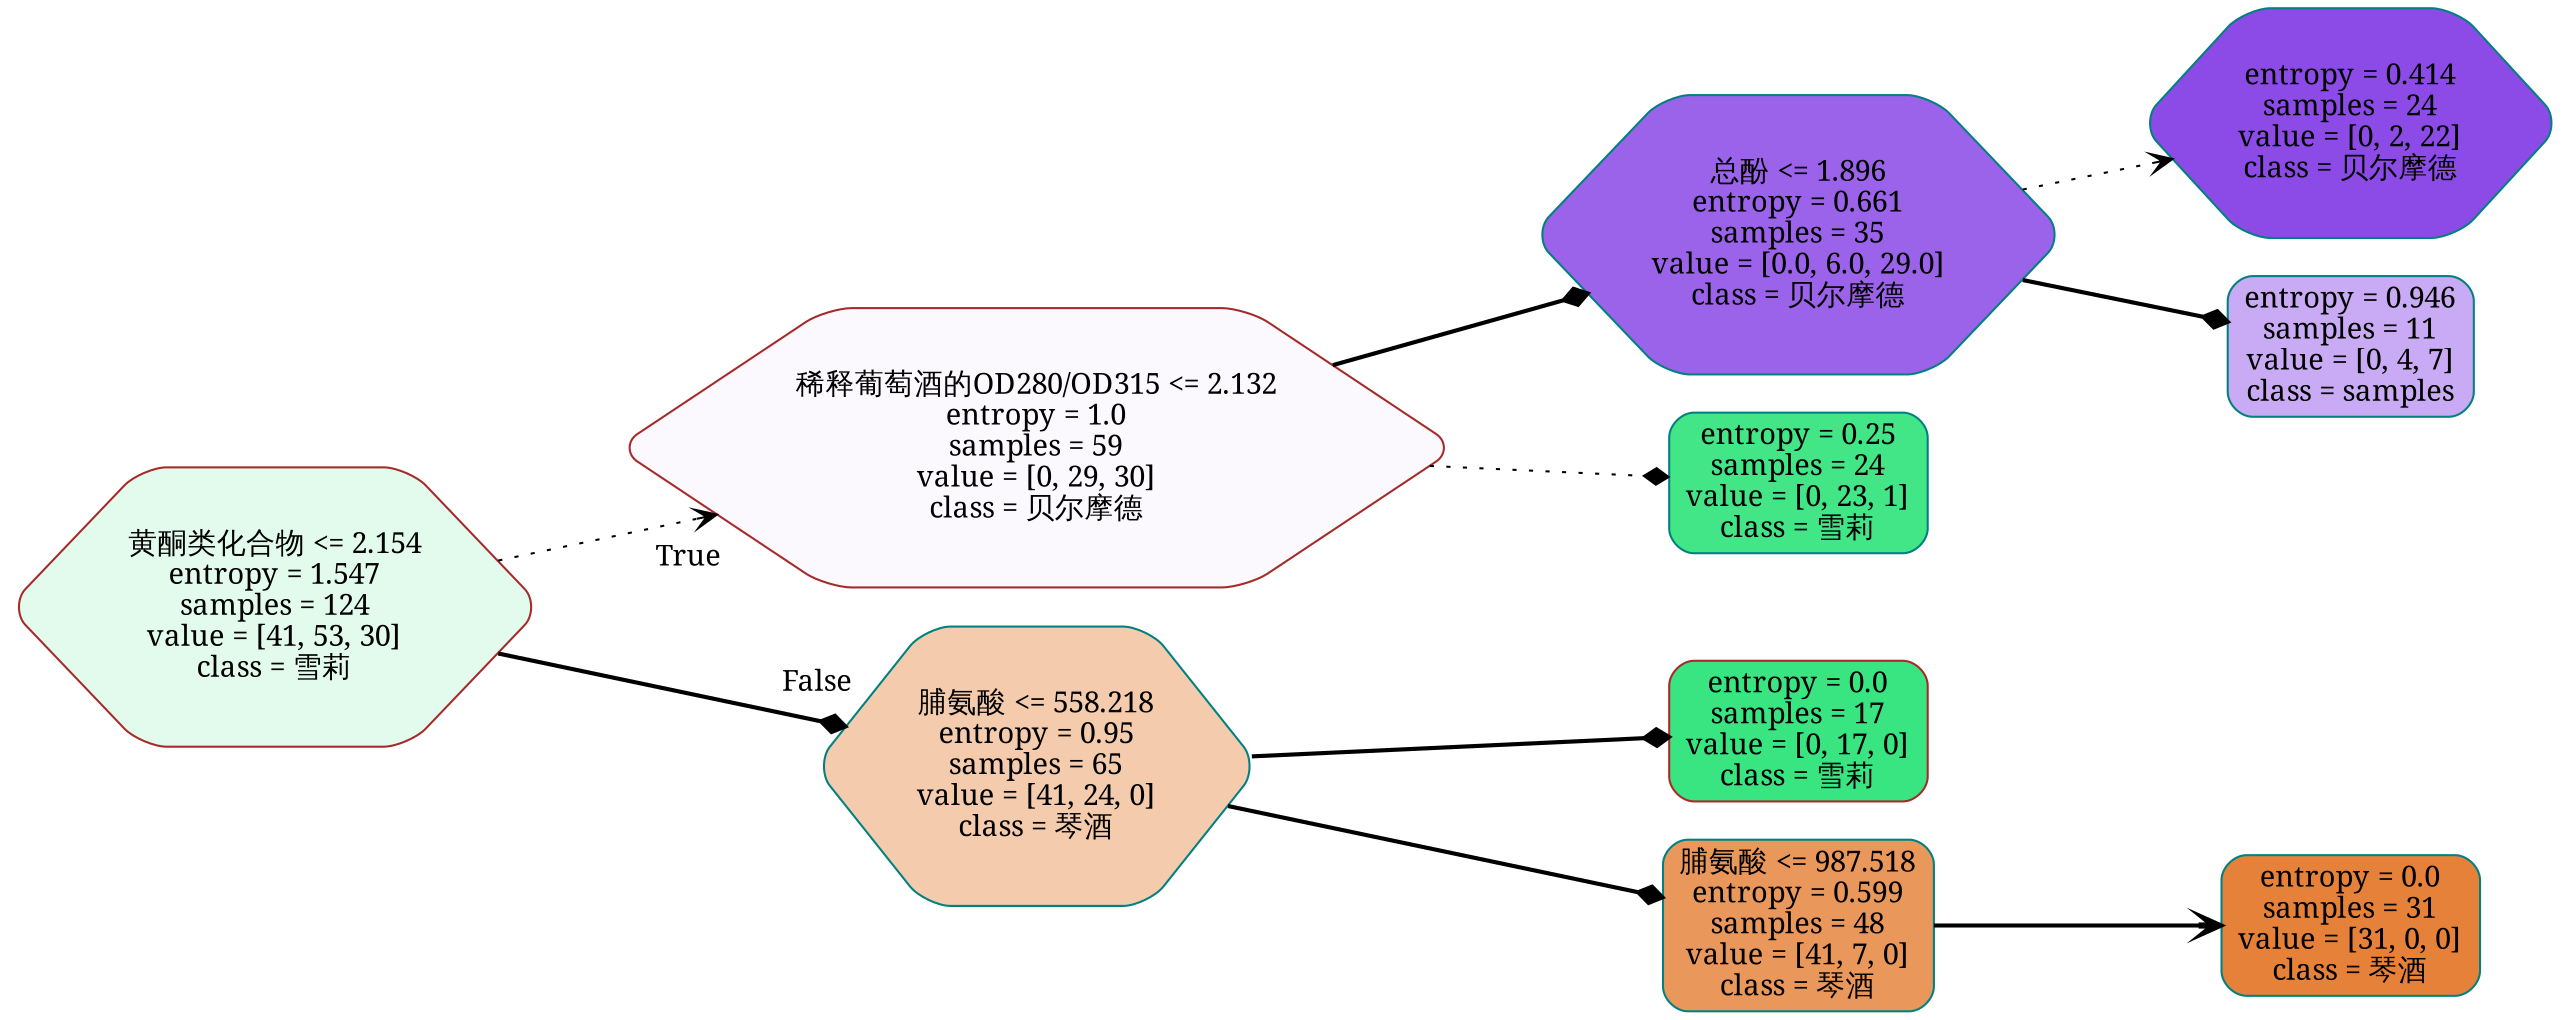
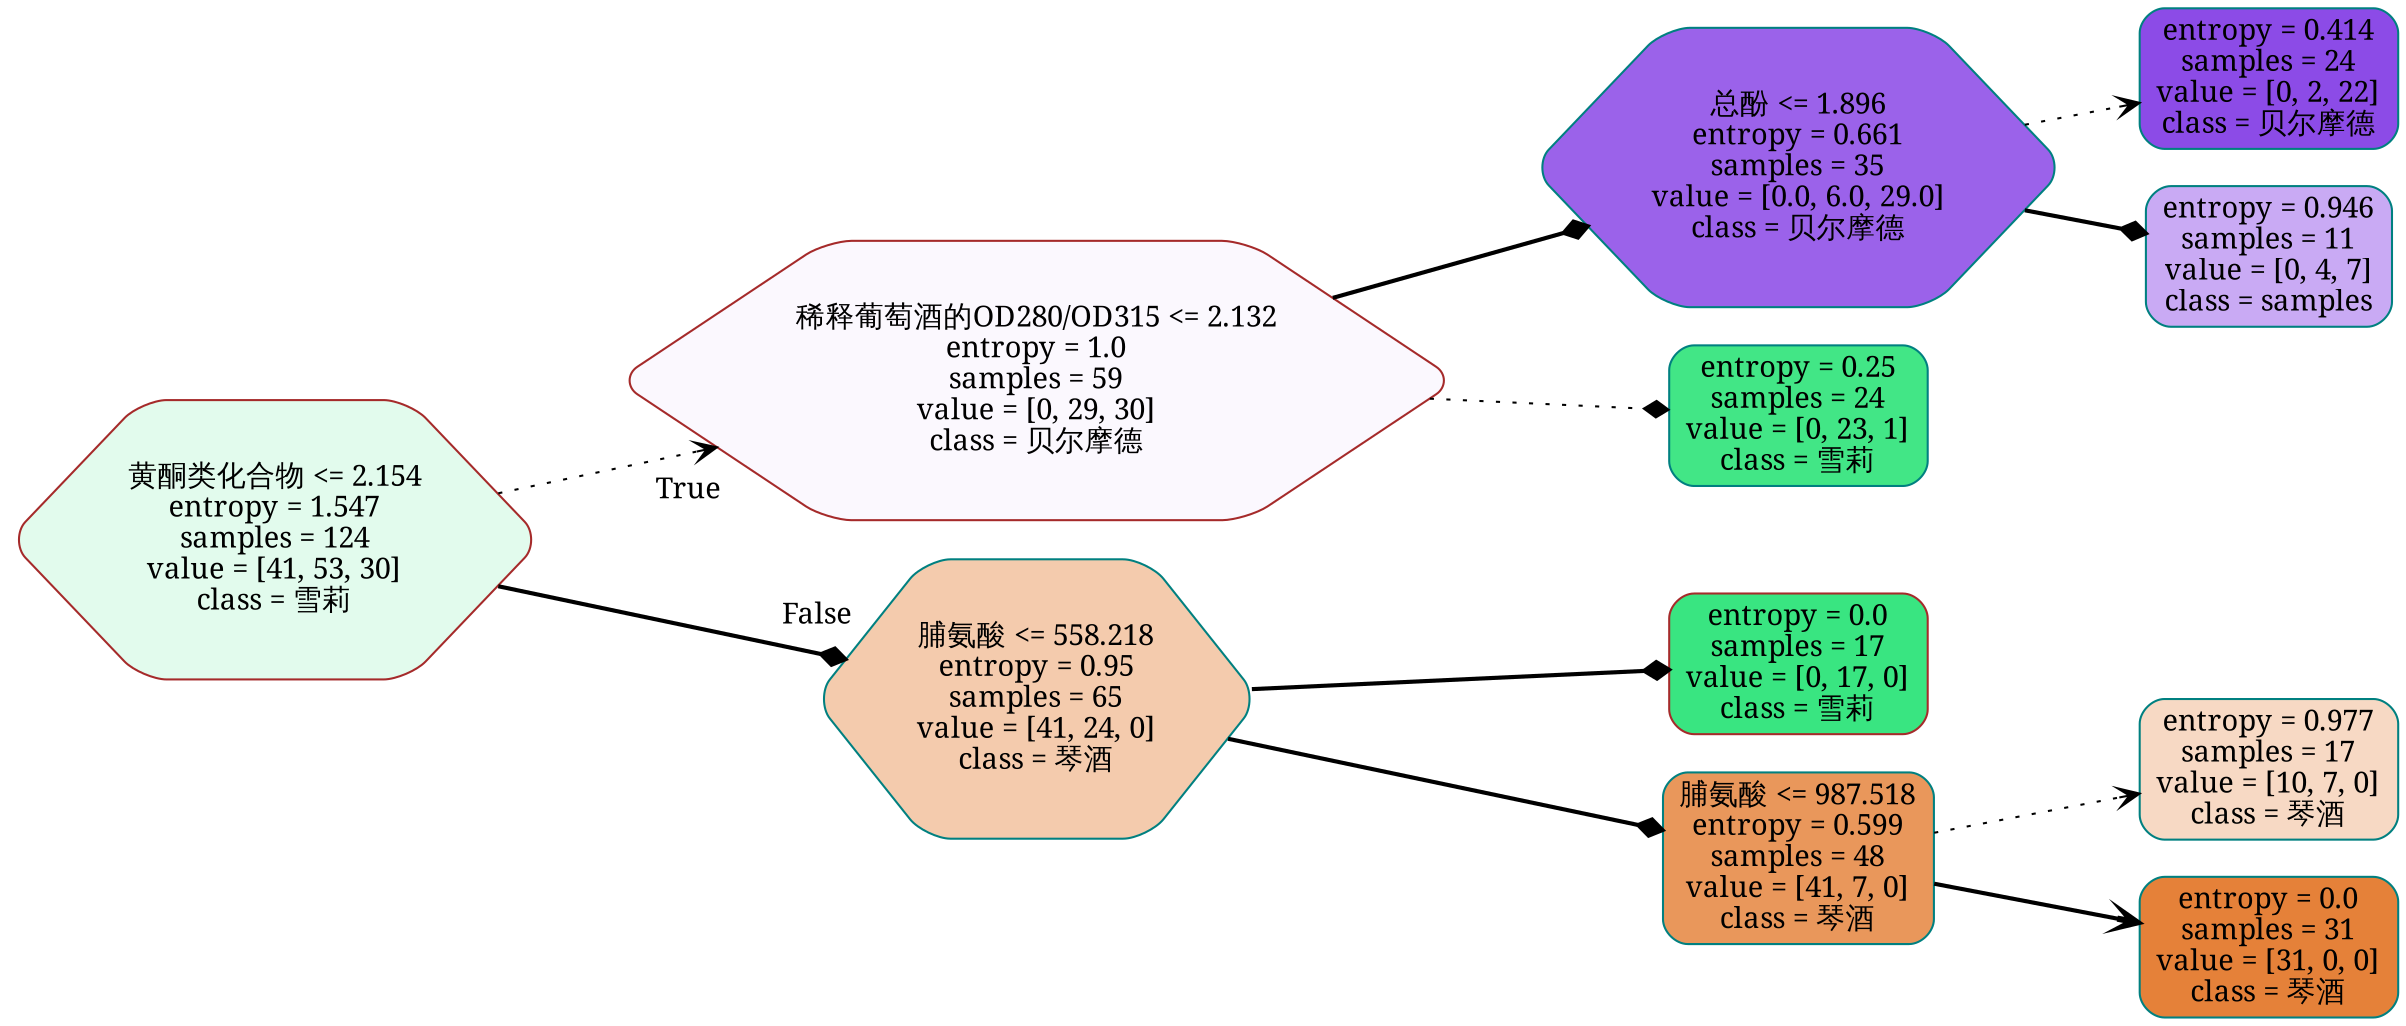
node "entropy = 0.414 samples = 24 value = [0, 2, 22] class = 贝尔摩德": shape hexagon -> box
node "entropy = 0.977 samples = 17 value = [10, 7, 0] class = 琴酒": added
